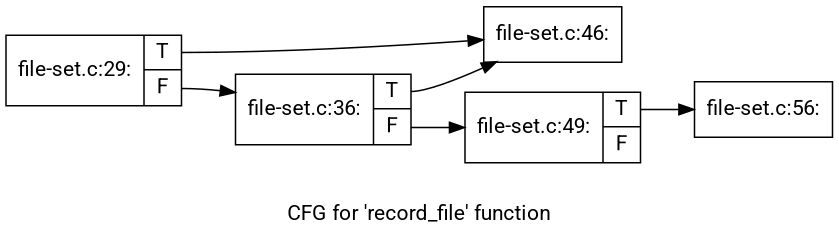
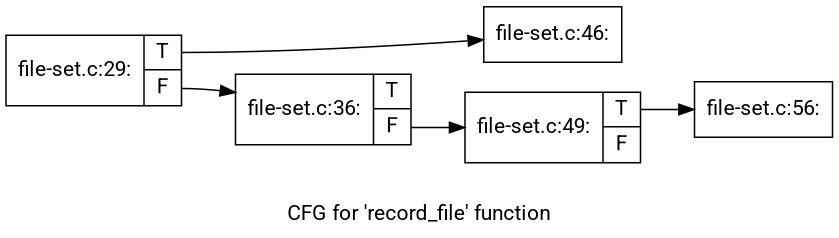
edge "file-set.c:36:" -> "file-set.c:46:": removed
